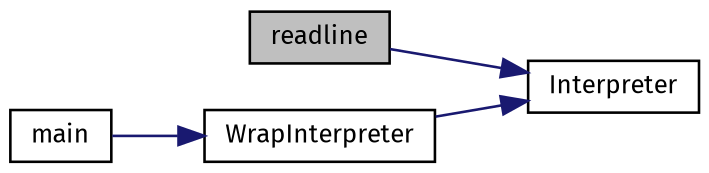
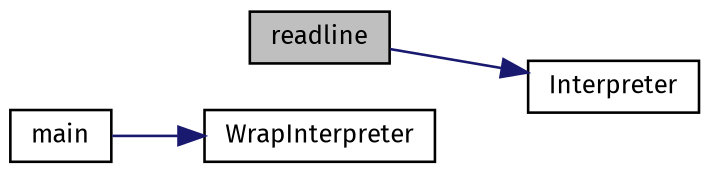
edge "WrapInterpreter" -> "Interpreter": removed
